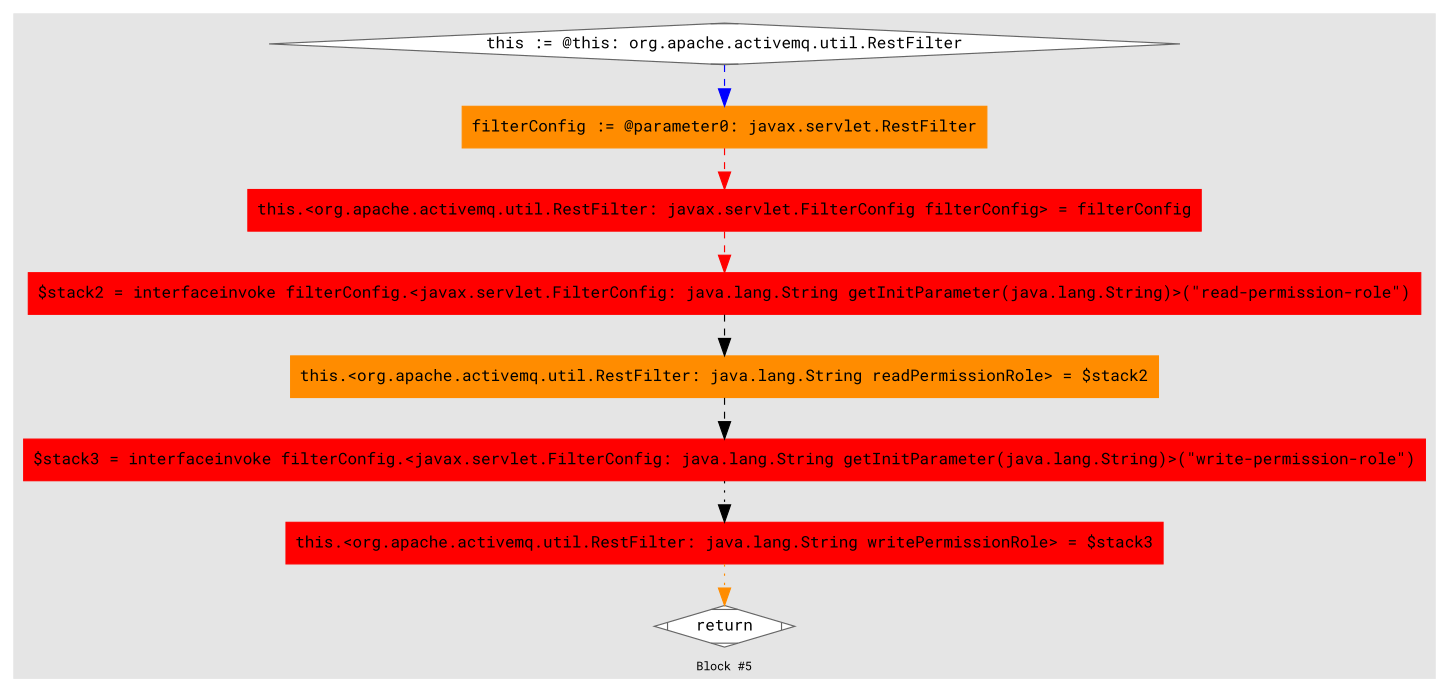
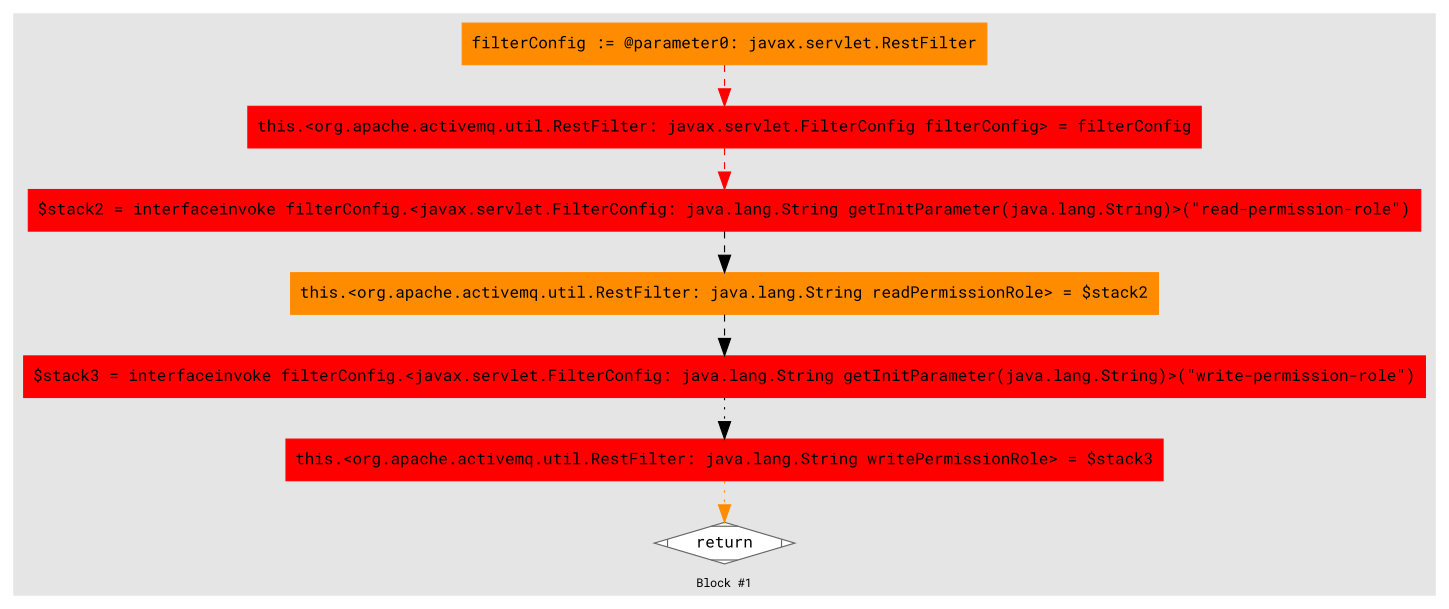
node "this := @this: org.apache.activemq.util.RestFilter": removed
cluster "Block #5": label "Block #5" -> "Block #1"
